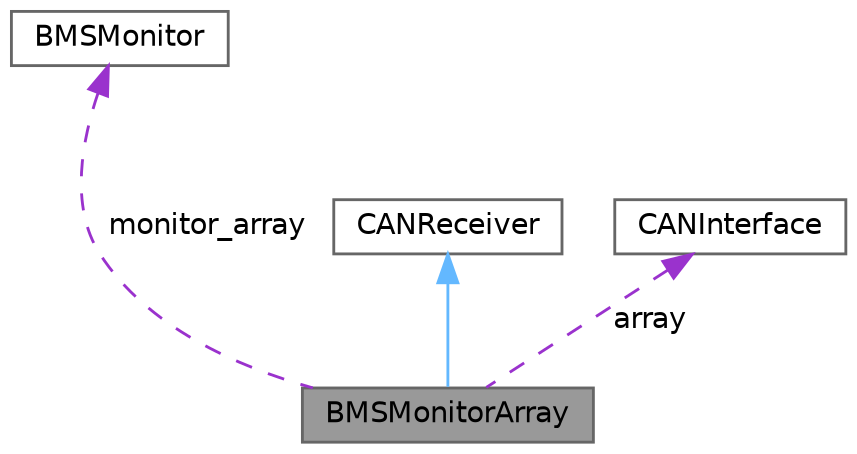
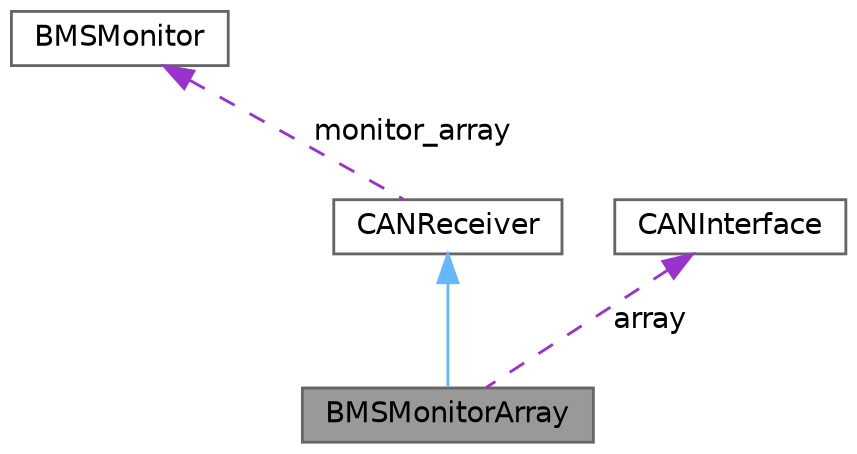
edge "BMSMonitorArray" -> "BMSMonitor": now "CANReceiver" -> "BMSMonitor"
